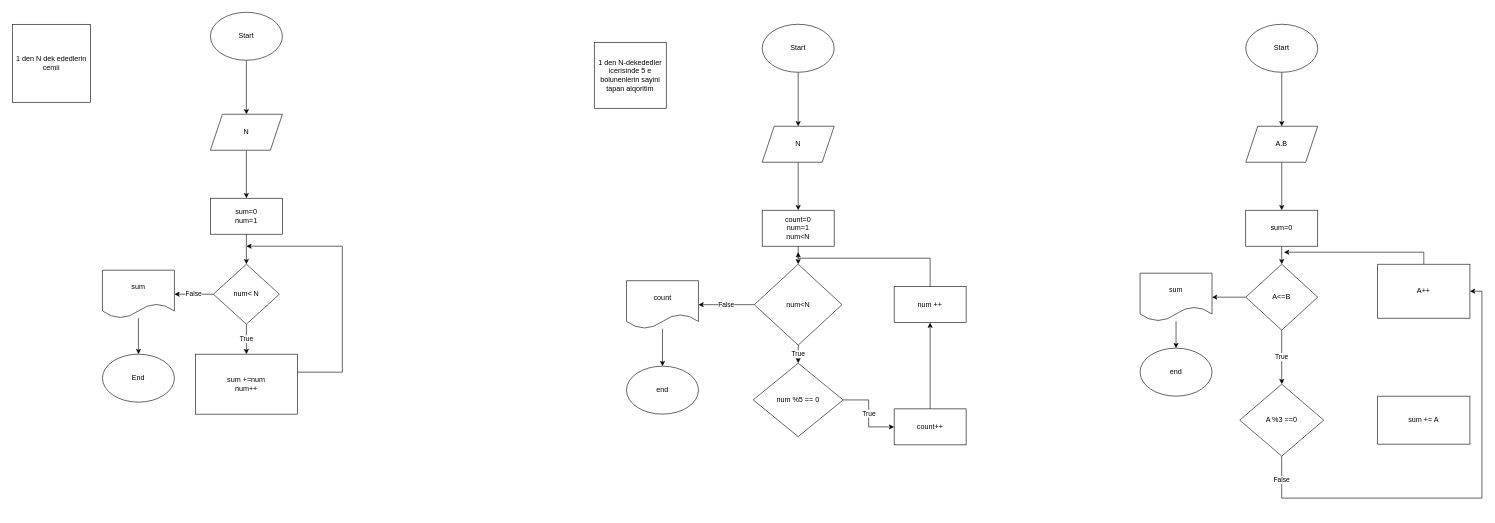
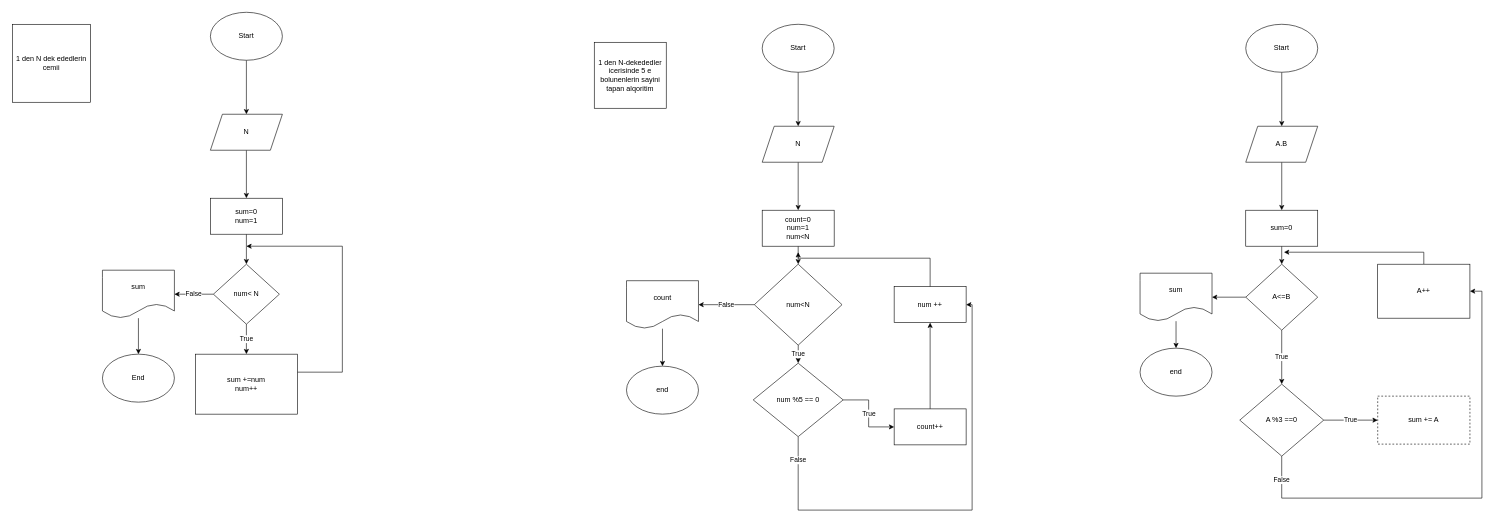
edge "A %3 ==0" -> "sum += A": added, label "True"
node "sum += A": style solid -> dashed
edge "num %5 == 0" -> "num ++": added, label "False"
